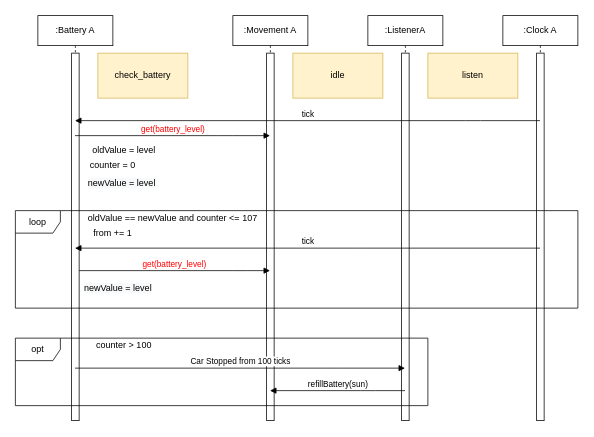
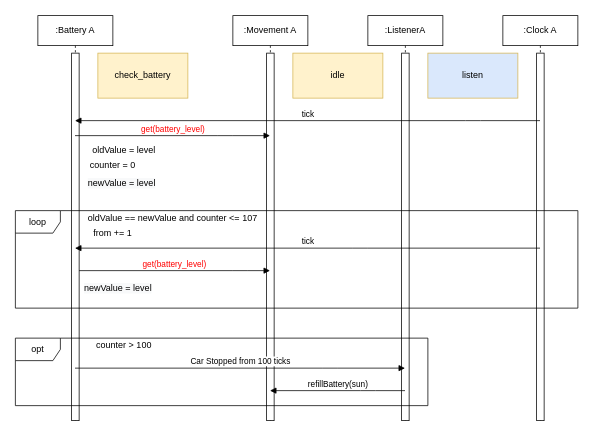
node "listen": fillcolor #fff2cc -> #dae8fc
